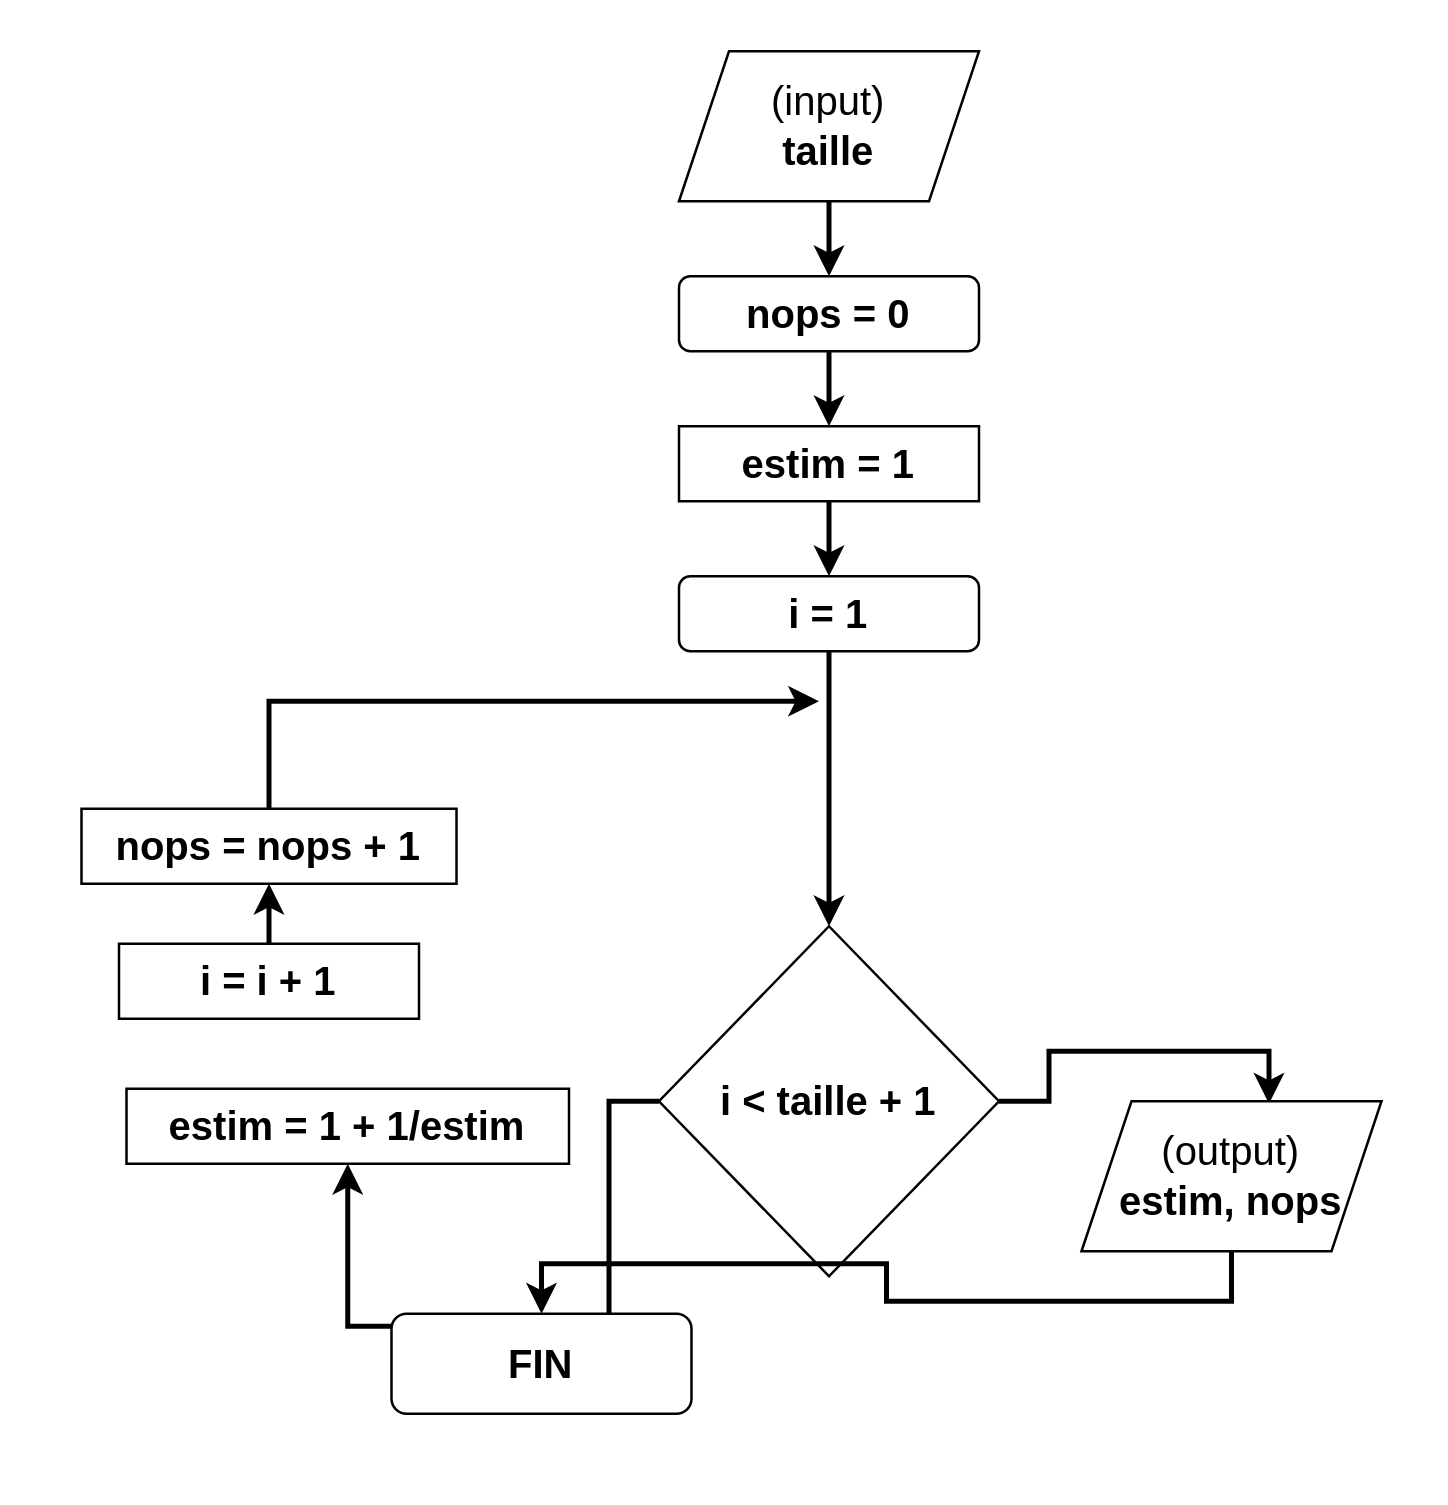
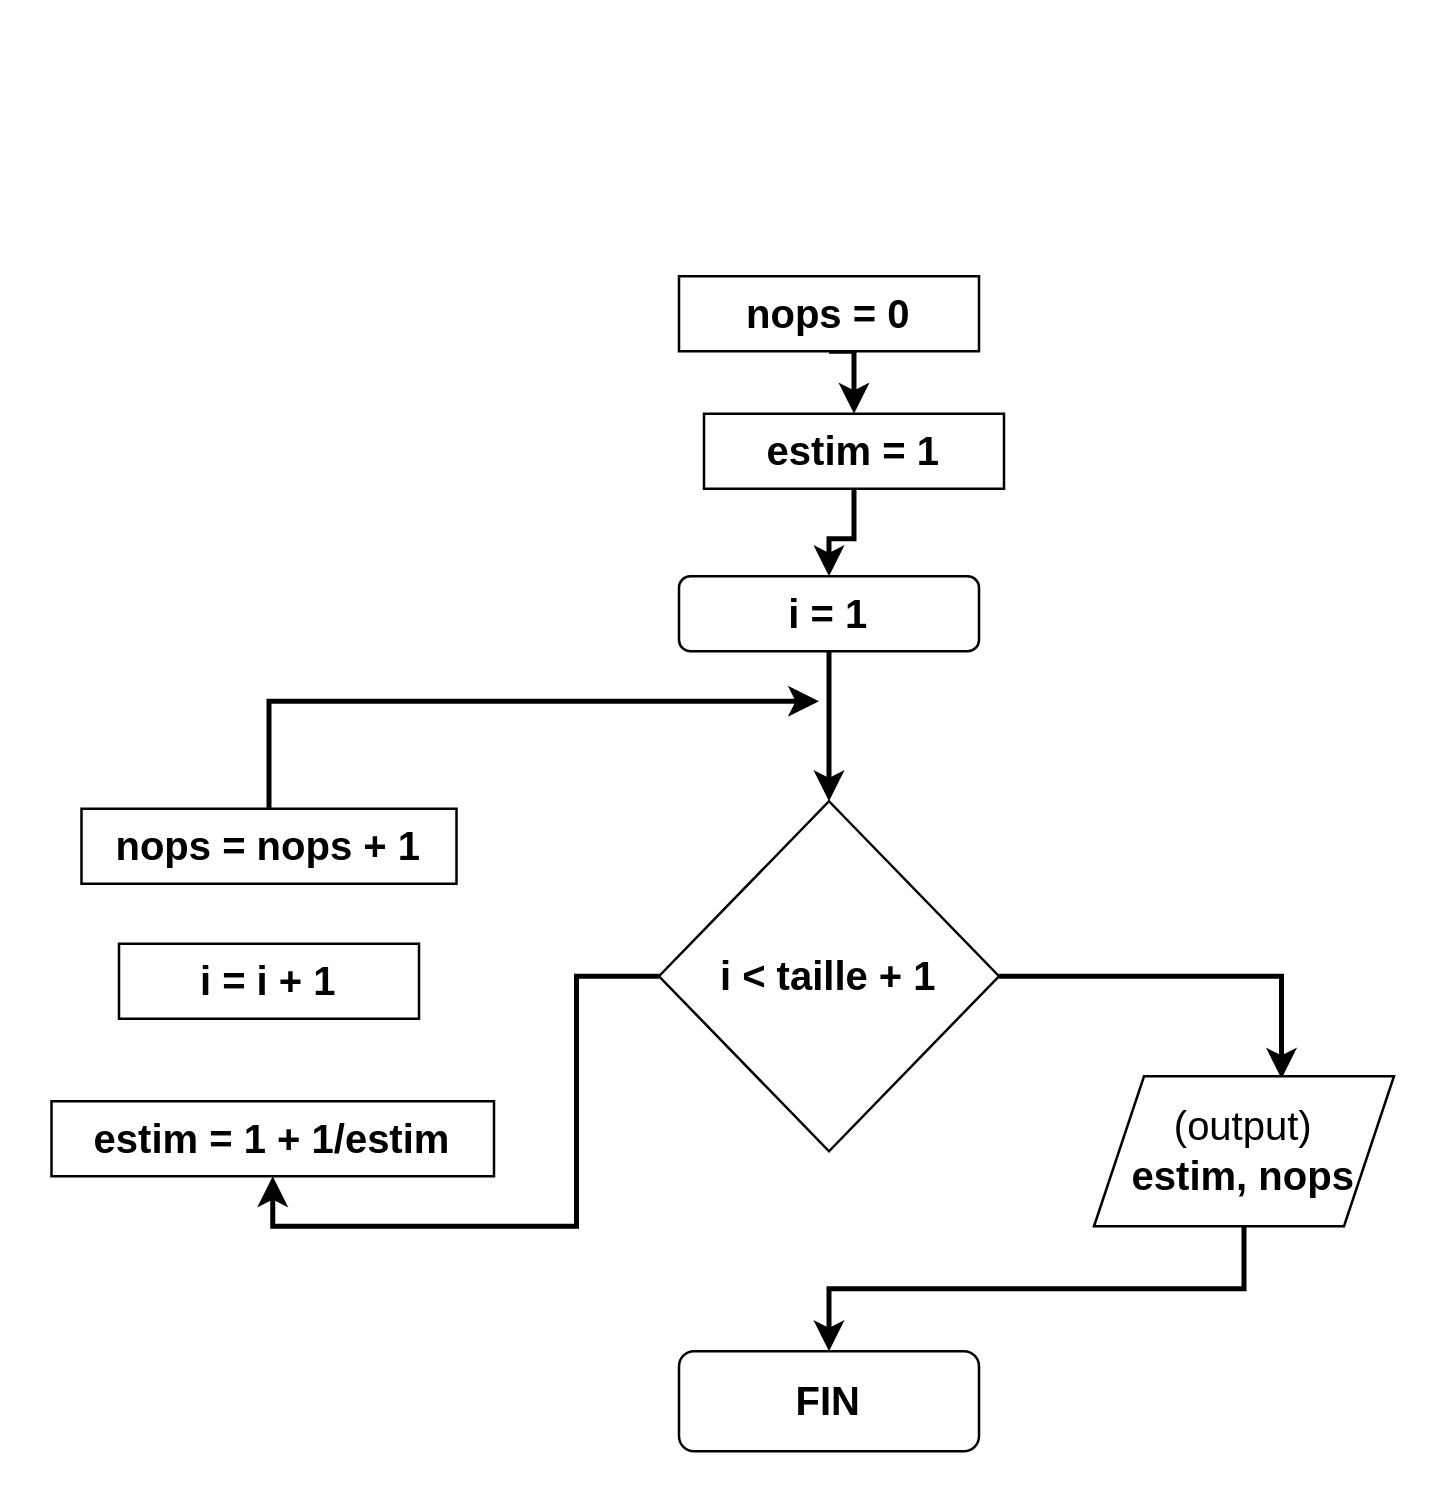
node "(input) taille": removed
edge "(input) taille" -> "nops = 0": removed
node "nops = 0": shape rounded rectangle -> rectangle
node "estim = 1": moved (829, 464) -> (854, 451)
edge "i = i + 1" -> "nops = nops + 1": removed
node "i < taille + 1": moved (829, 1101) -> (829, 976)
node "estim = 1 + 1/estim": moved (348, 1126) -> (273, 1139)
node "(output) estim, nops": moved (1231, 1176) -> (1244, 1151)
node "FIN": moved (541, 1364) -> (829, 1401)
